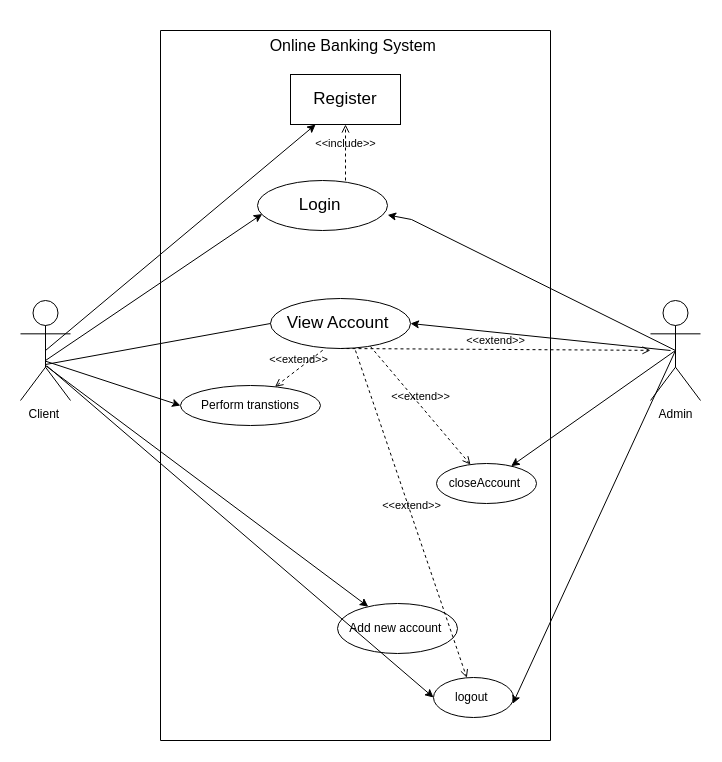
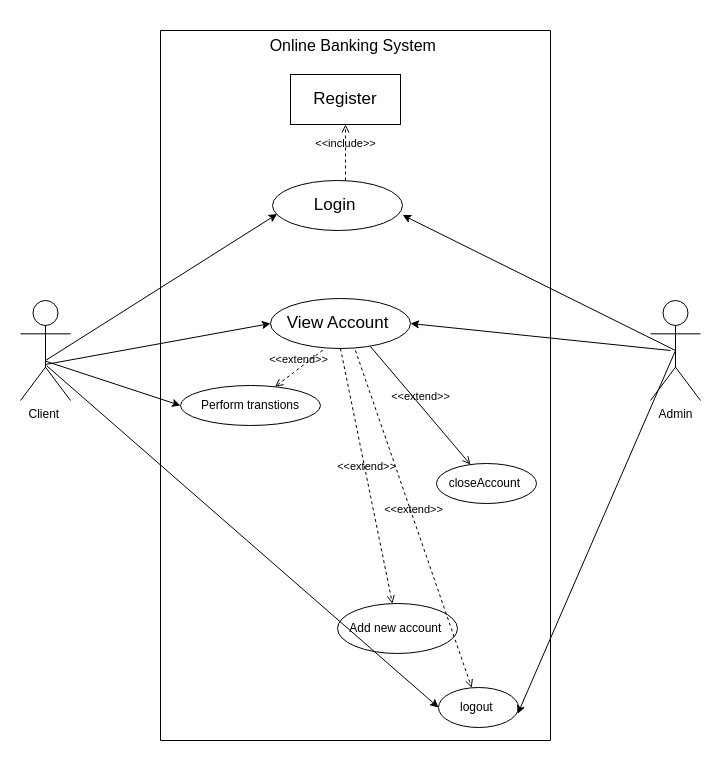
node "Login": moved (323, 206) -> (338, 206)
edge "Client" -> "Register": removed
edge "View Account" -- "Client": arrowhead none -> classic
edge "View Account" -> "Admin": now "View Account" -> "Add new account"
edge "View Account" -> "closeAccount": style dashed -> solid
edge "Admin" -> "closeAccount": removed
edge "Client" -> "Add new account": removed
node "logout": moved (474, 698) -> (479, 708)
